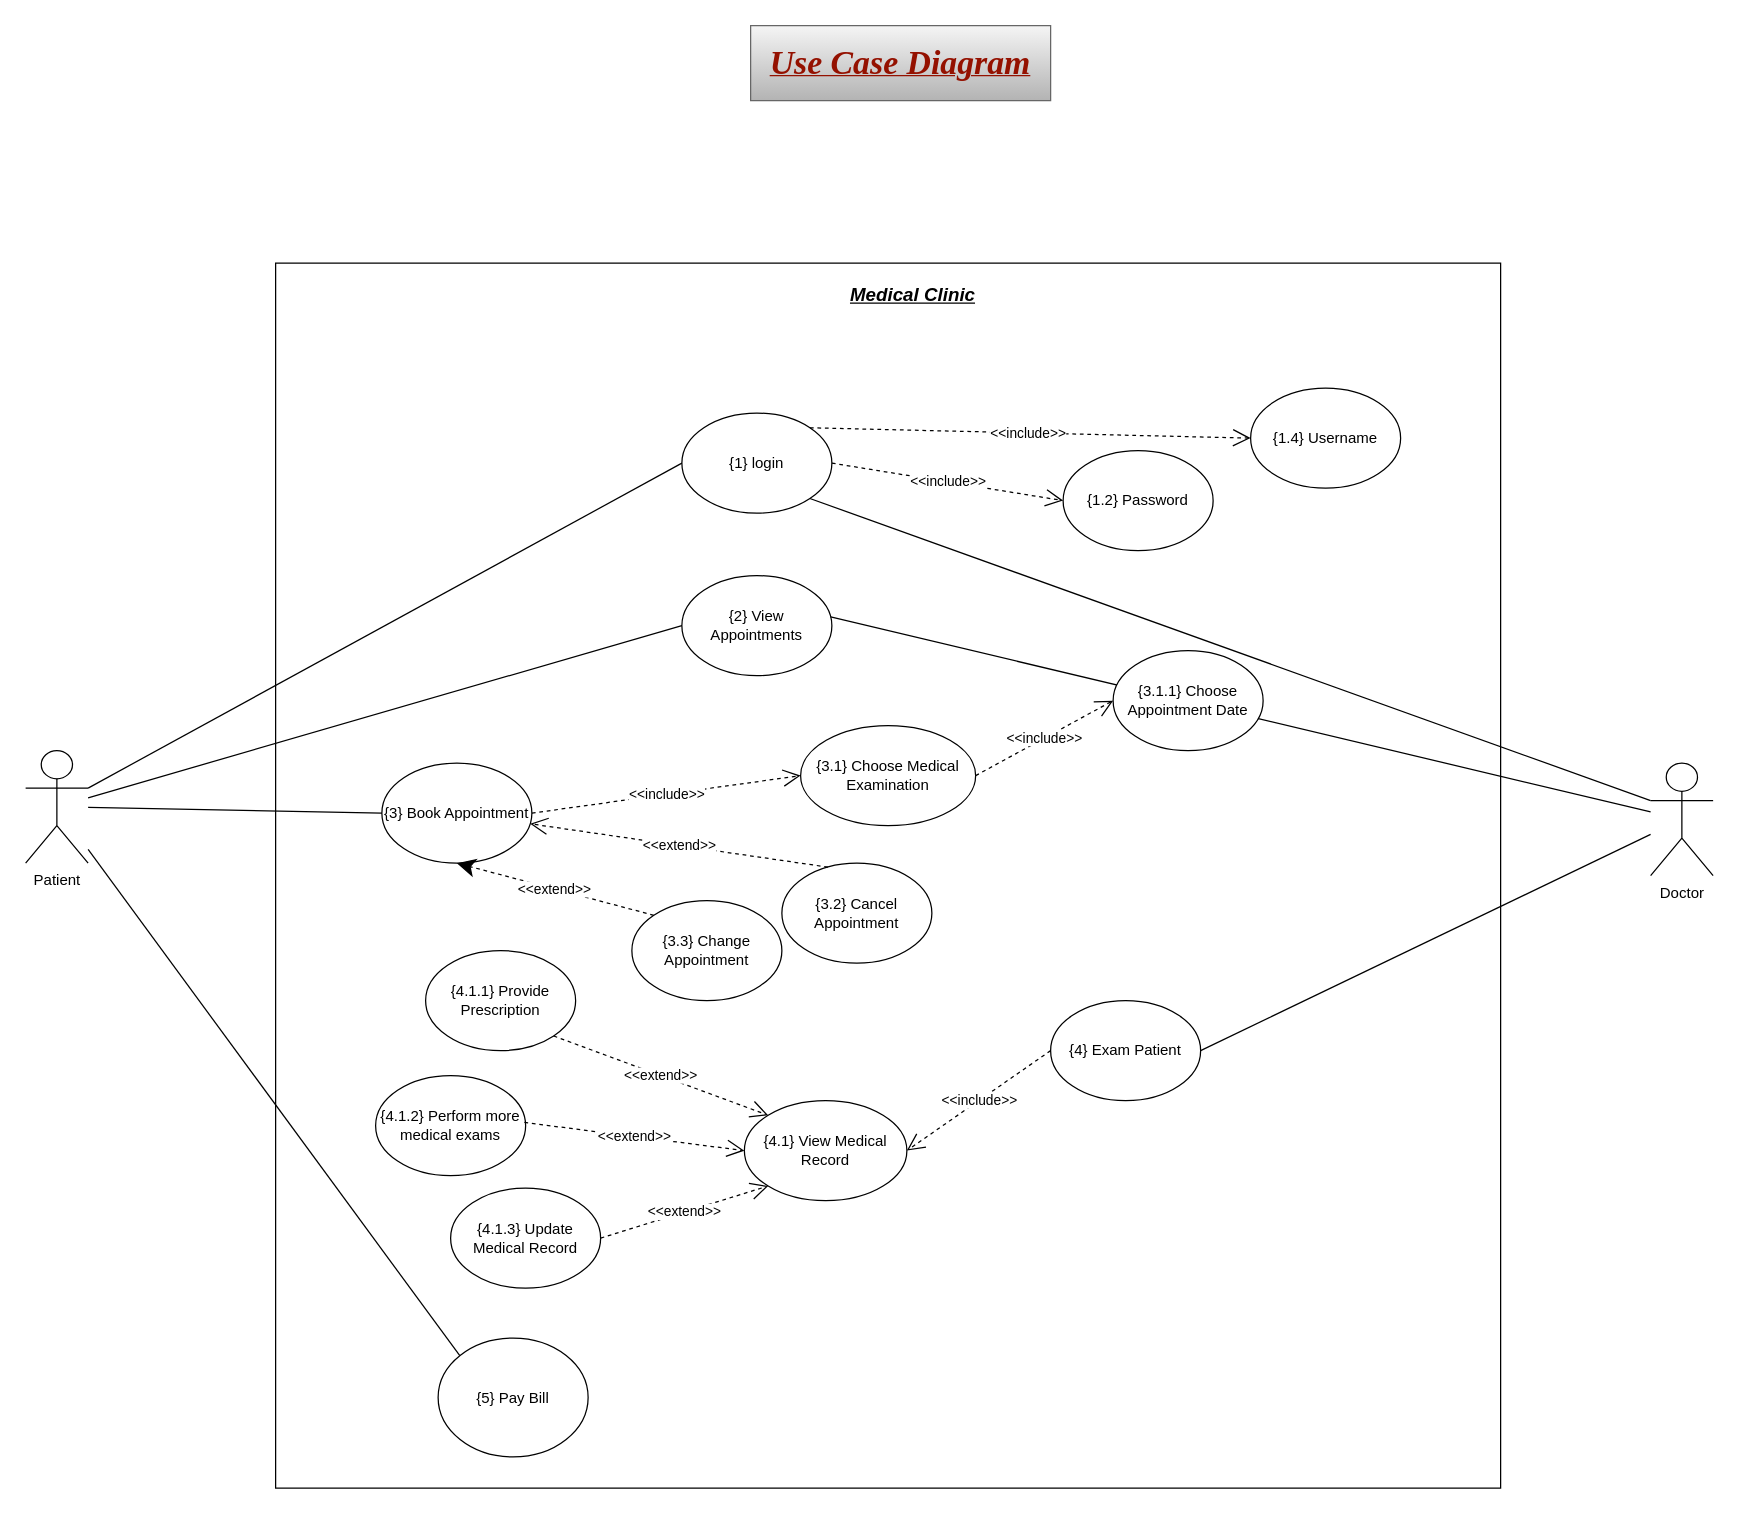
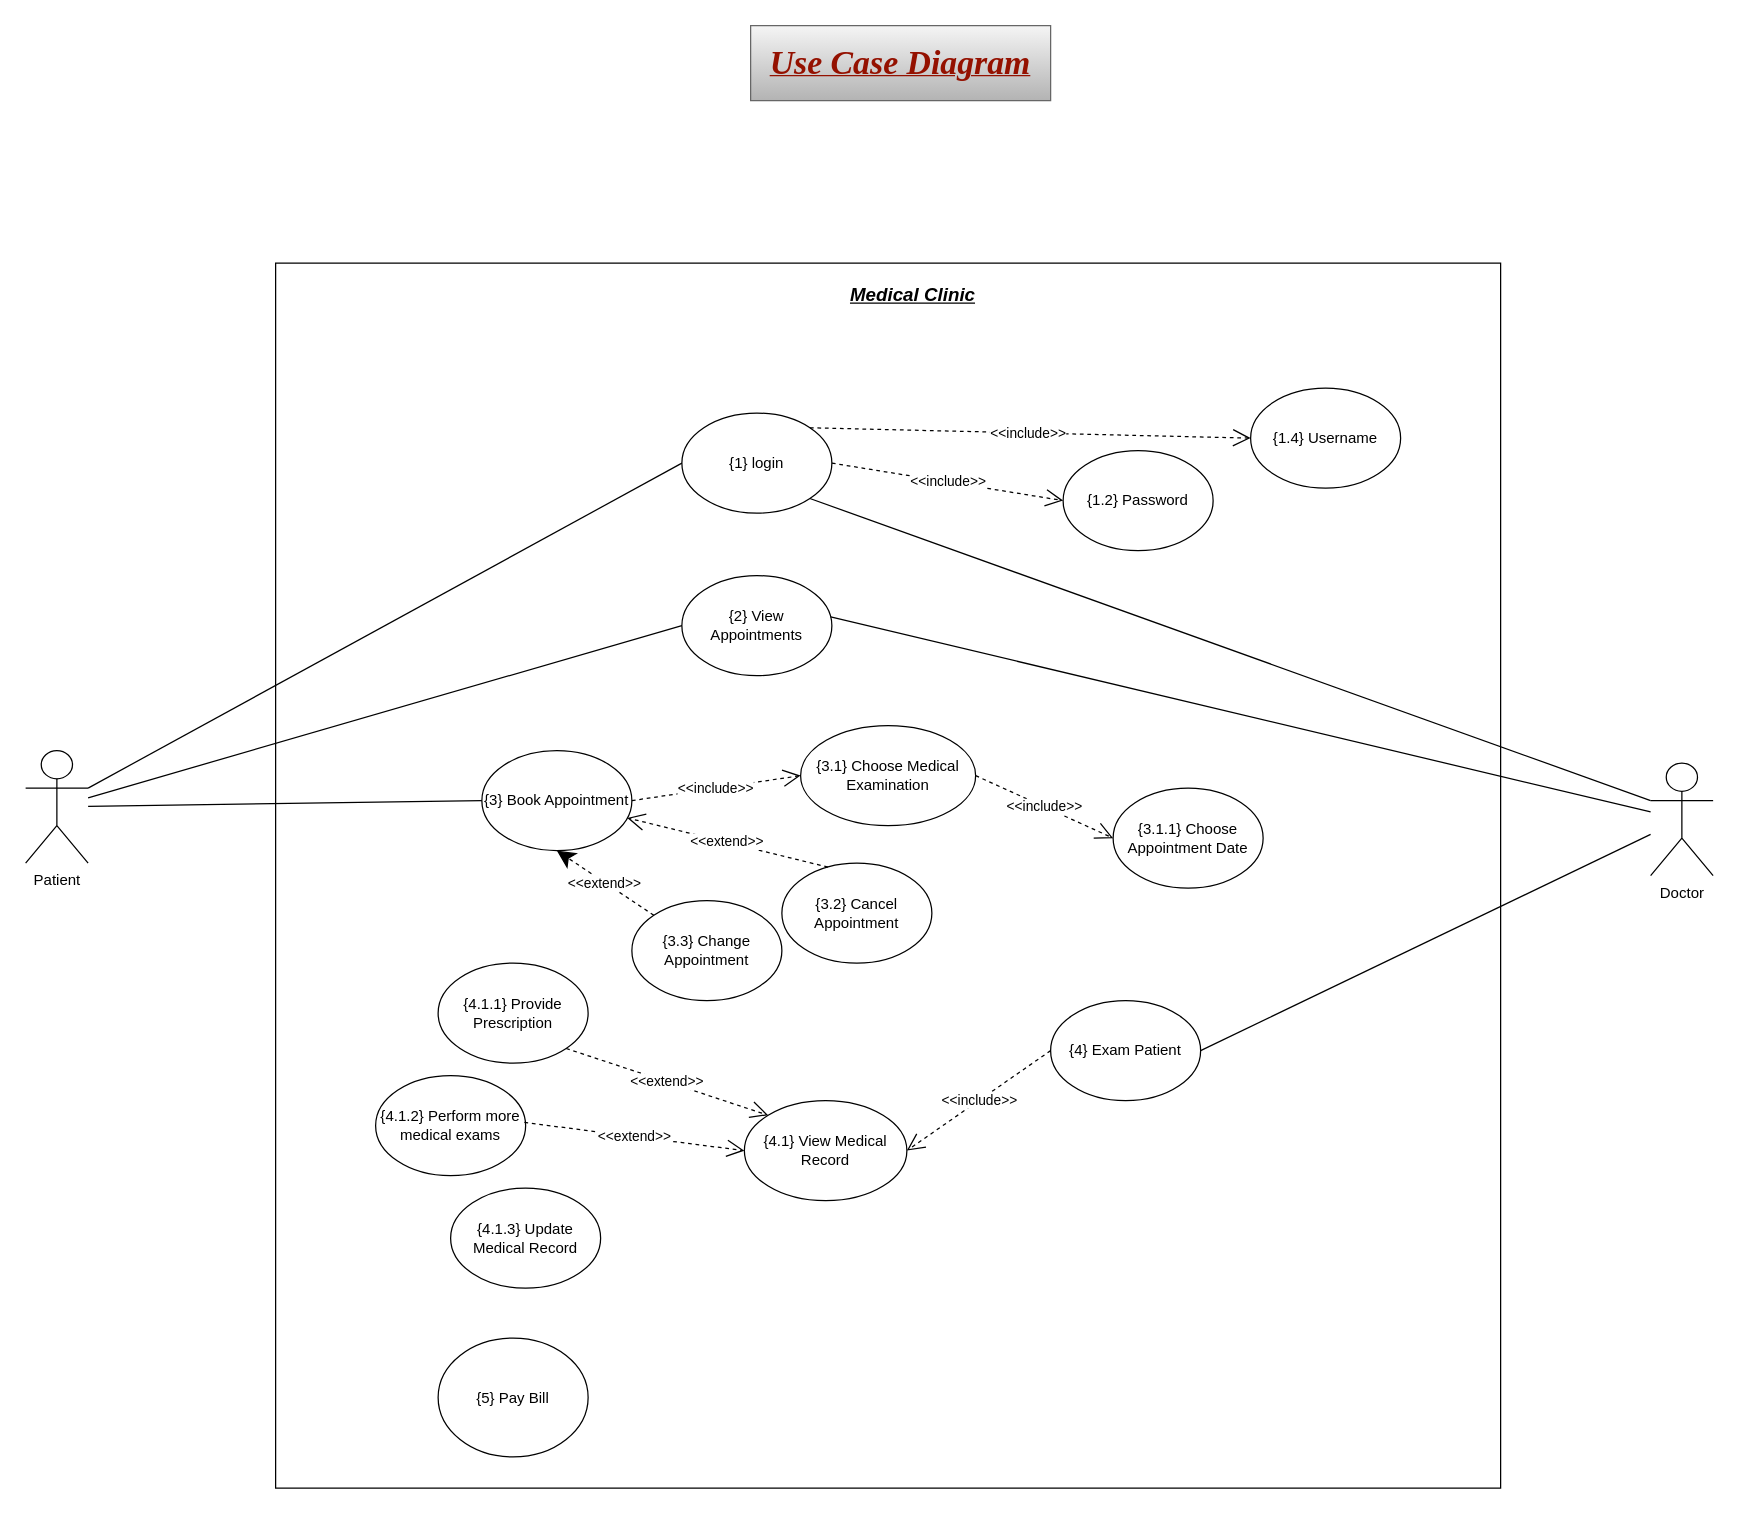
node "{3.1.1} Choose Appointment Date": moved (1188, 701) -> (1188, 838)
node "{3} Book Appointment": moved (457, 813) -> (557, 801)
node "{4.1.1} Provide Prescription": moved (501, 1001) -> (513, 1013)
edge "Patient" -- "{5} Pay Bill": removed
edge "{4.1.3} Update Medical Record" -> "{4.1} View Medical Record": removed, label "<<extend>>"
